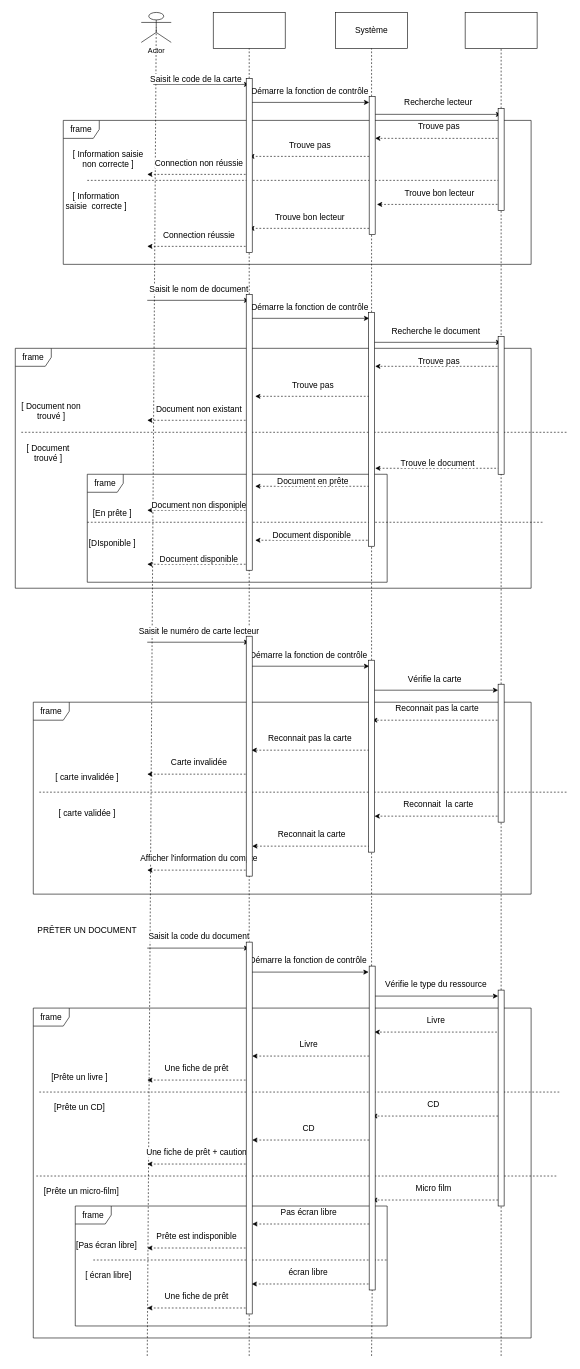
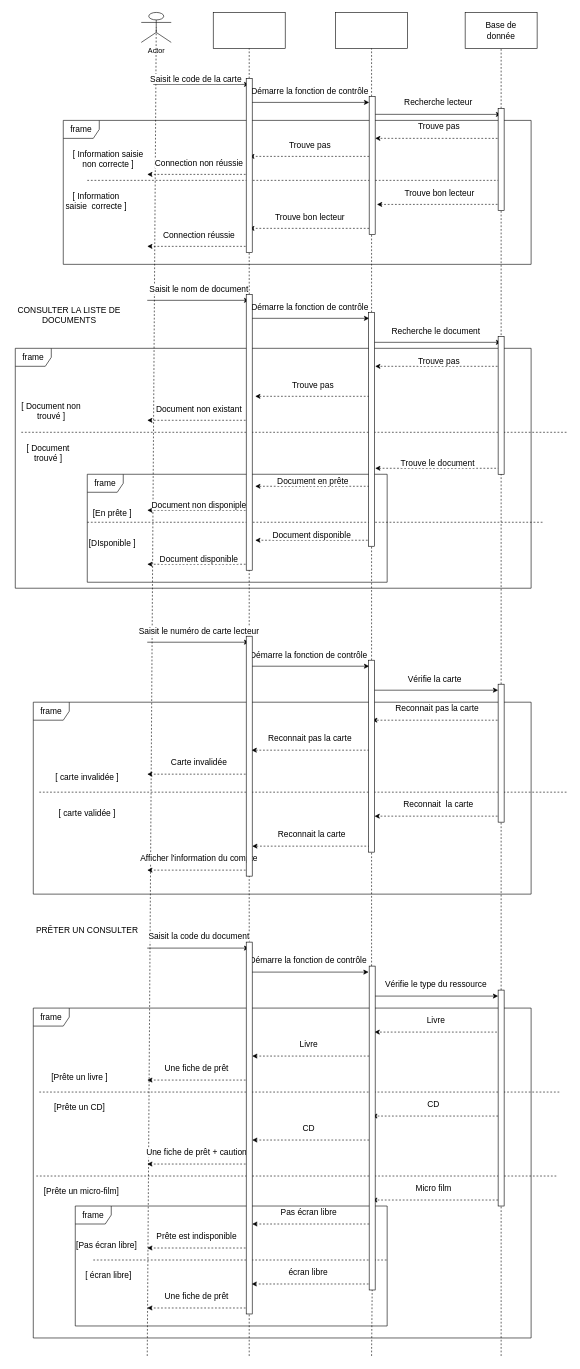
node "Système": removed
node "Base de donnée": added
node "CONSULTER LA LISTE DE DOCUMENTS": added
node "PRÊTER UN DOCUMENT": label "PRÊTER UN DOCUMENT" -> "PRÊTER UN CONSULTER"
